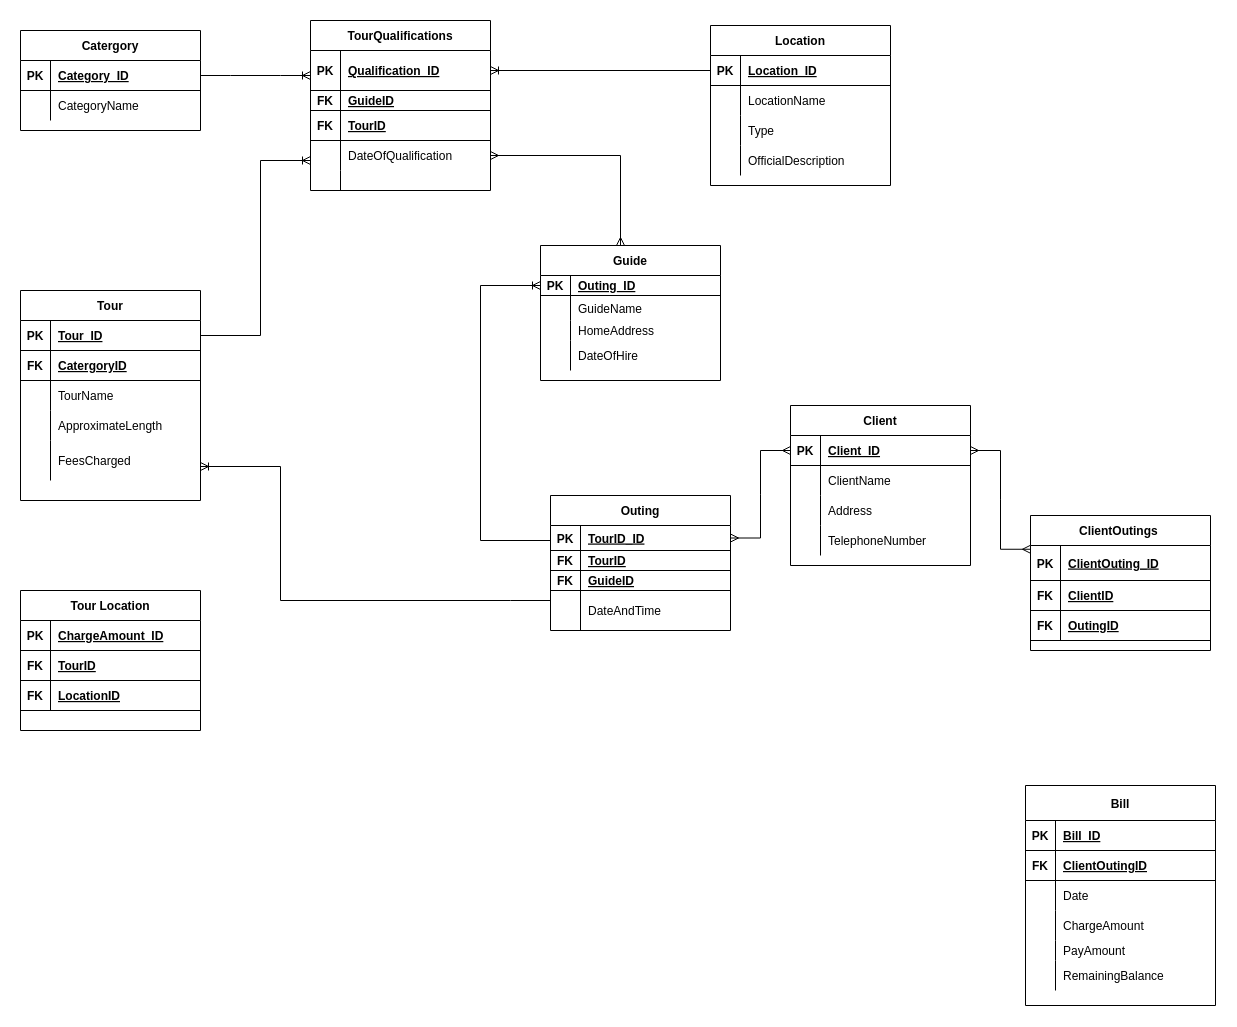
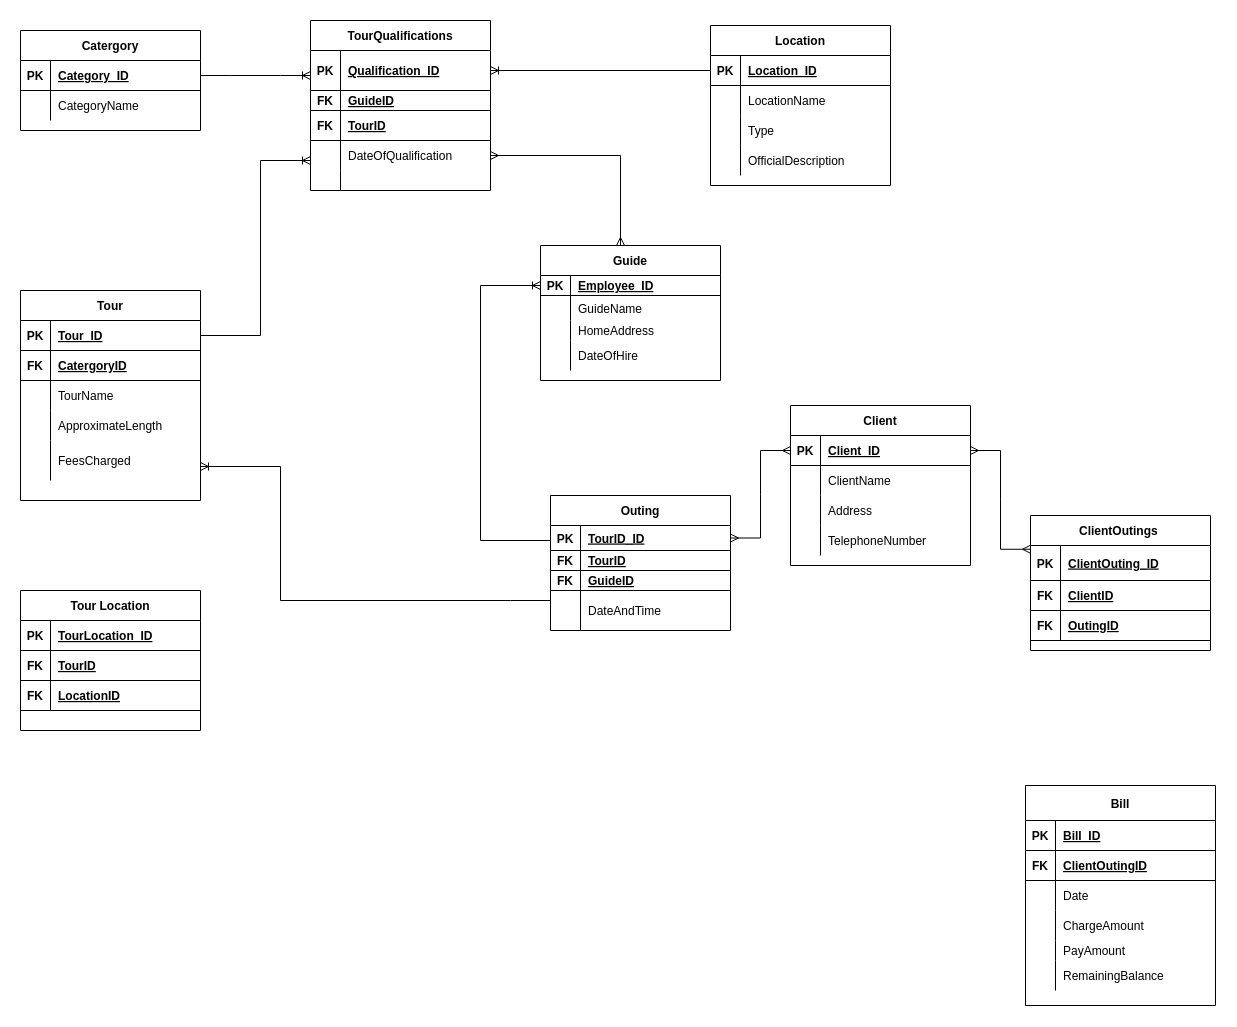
node "Outing_ID": label "Outing_ID" -> "Employee_ID"
node "ChargeAmount_ID": label "ChargeAmount_ID" -> "TourLocation_ID"
